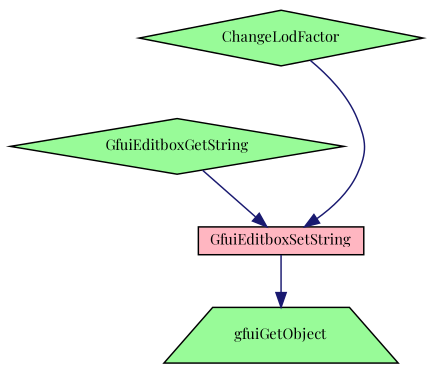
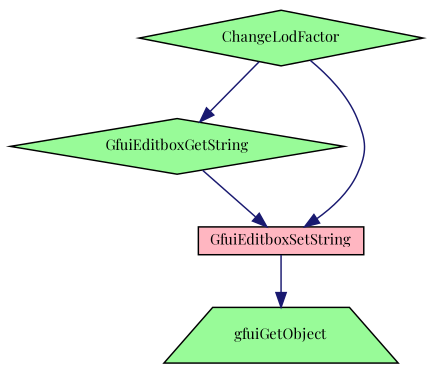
edge "ChangeLodFactor" -> "GfuiEditboxGetString": added
